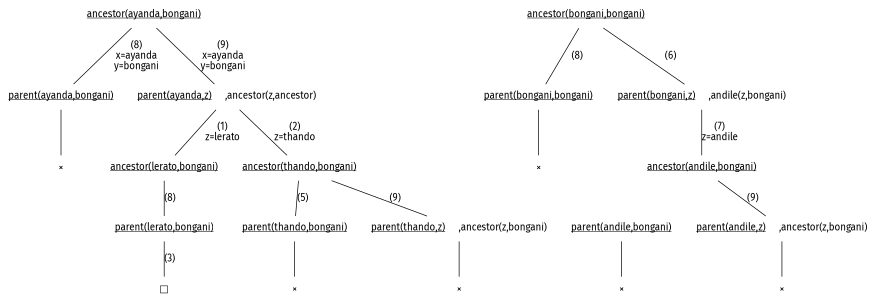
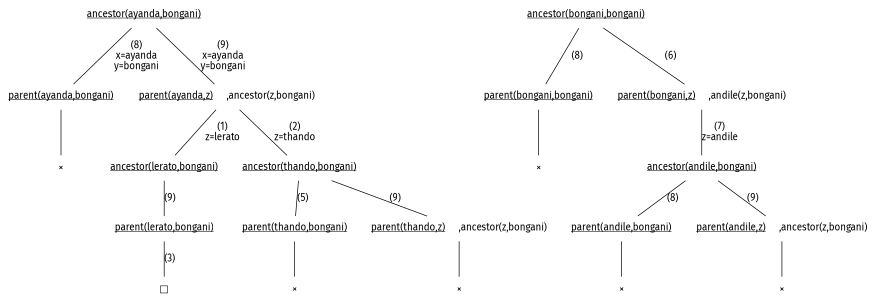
node "parent(ayanda,z)": text ",ancestor(z,ancestor)" -> ",ancestor(z,bongani)"
edge "ancestor(lerato,bongani)" -- "parent(lerato,bongani)": label "(8)" -> "(9)"
edge "ancestor(andile,bongani)" -- "parent(andile,bongani)": added, label "(8)"
